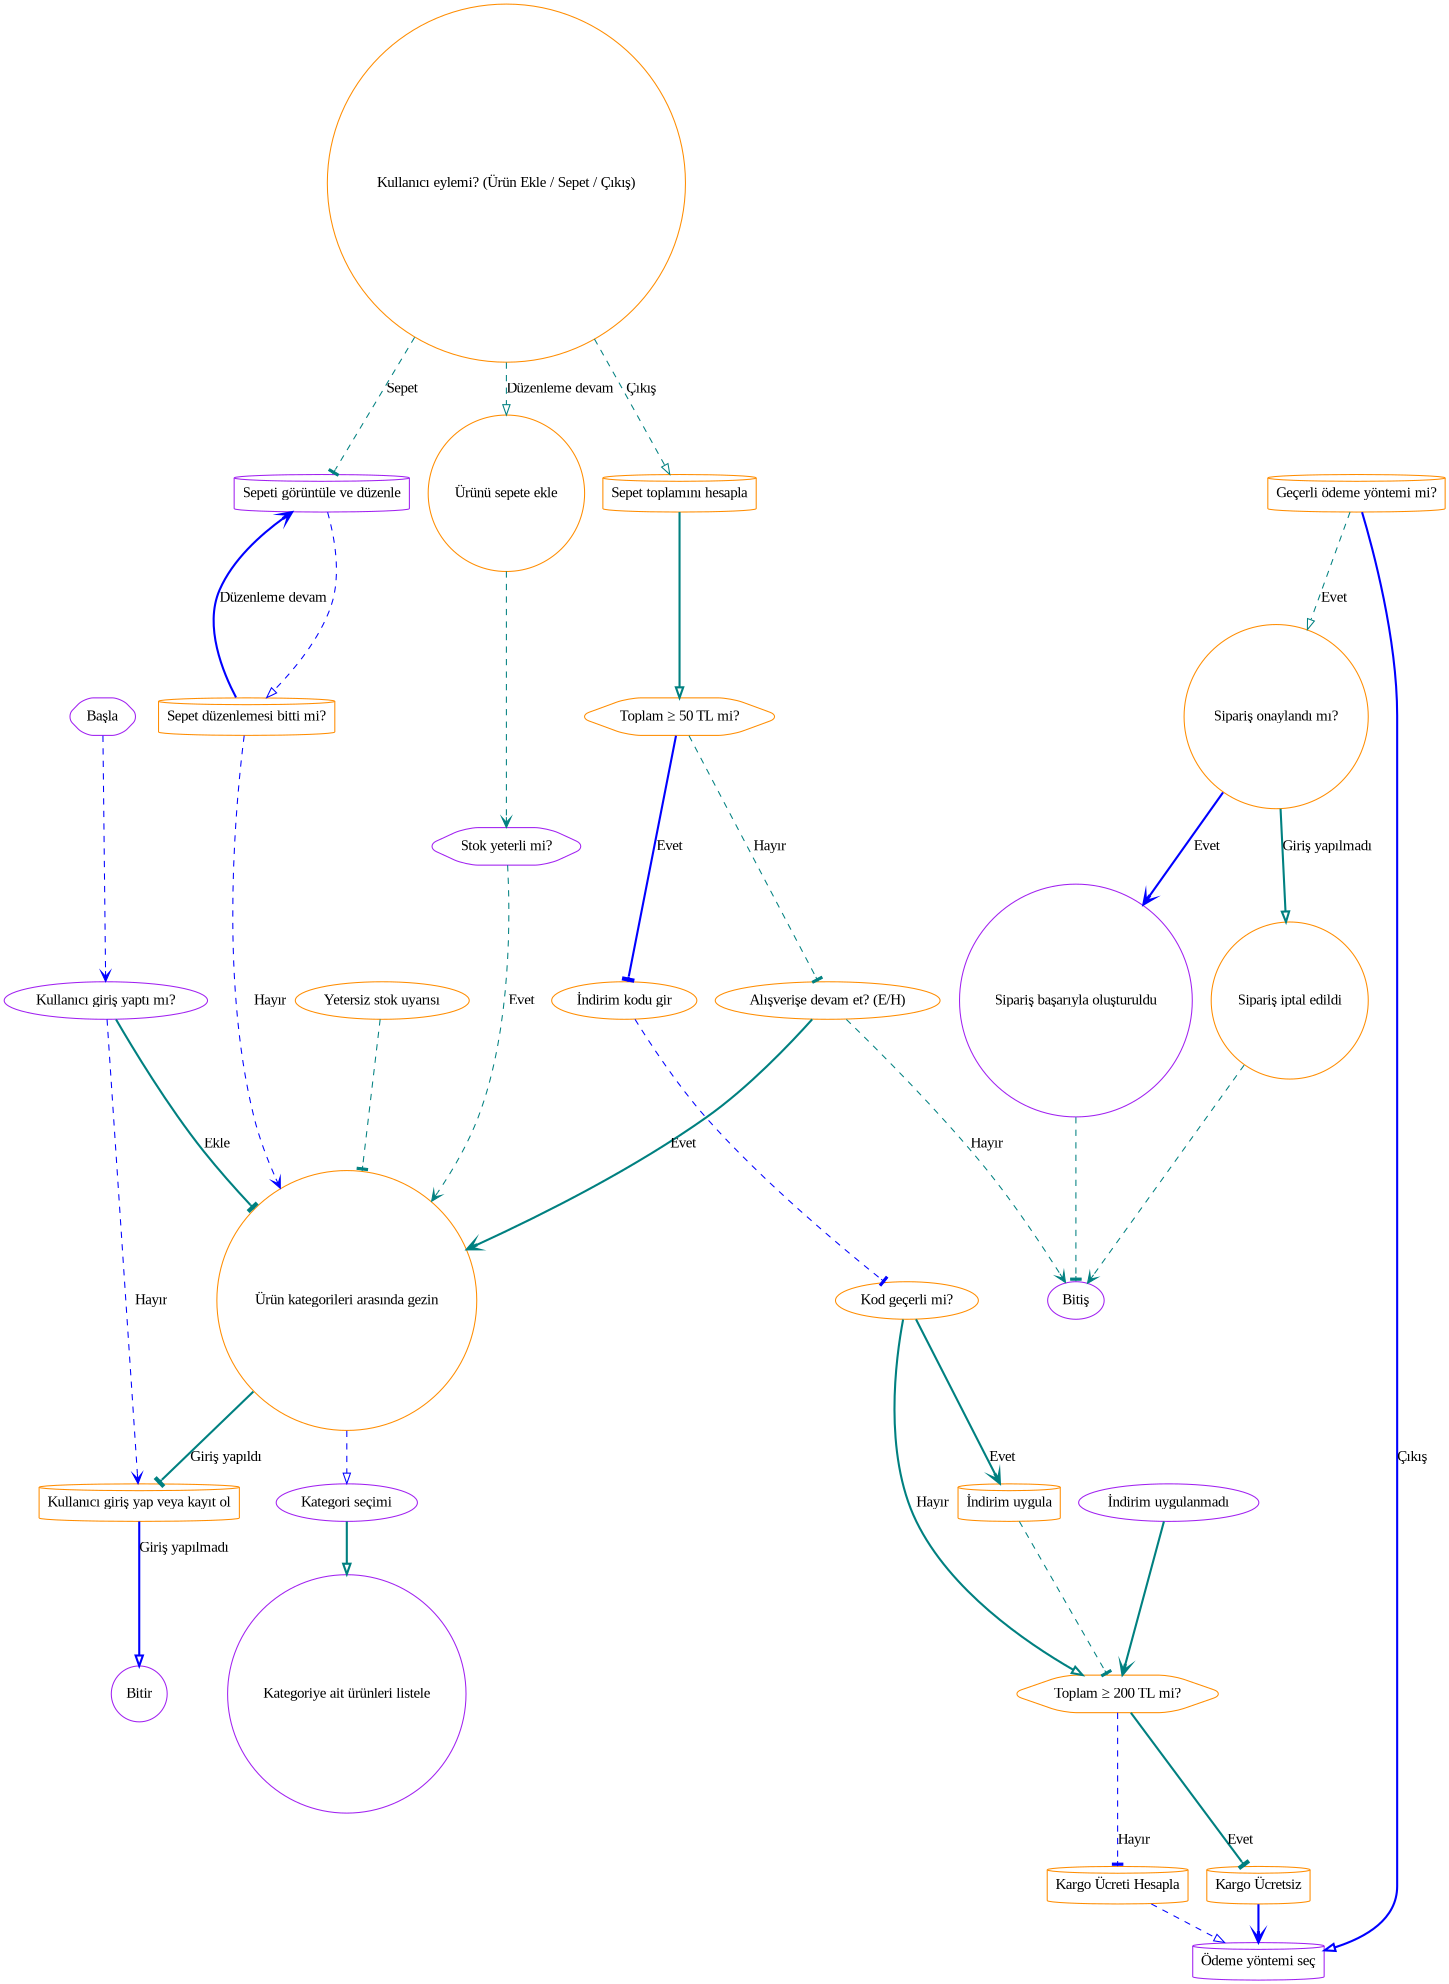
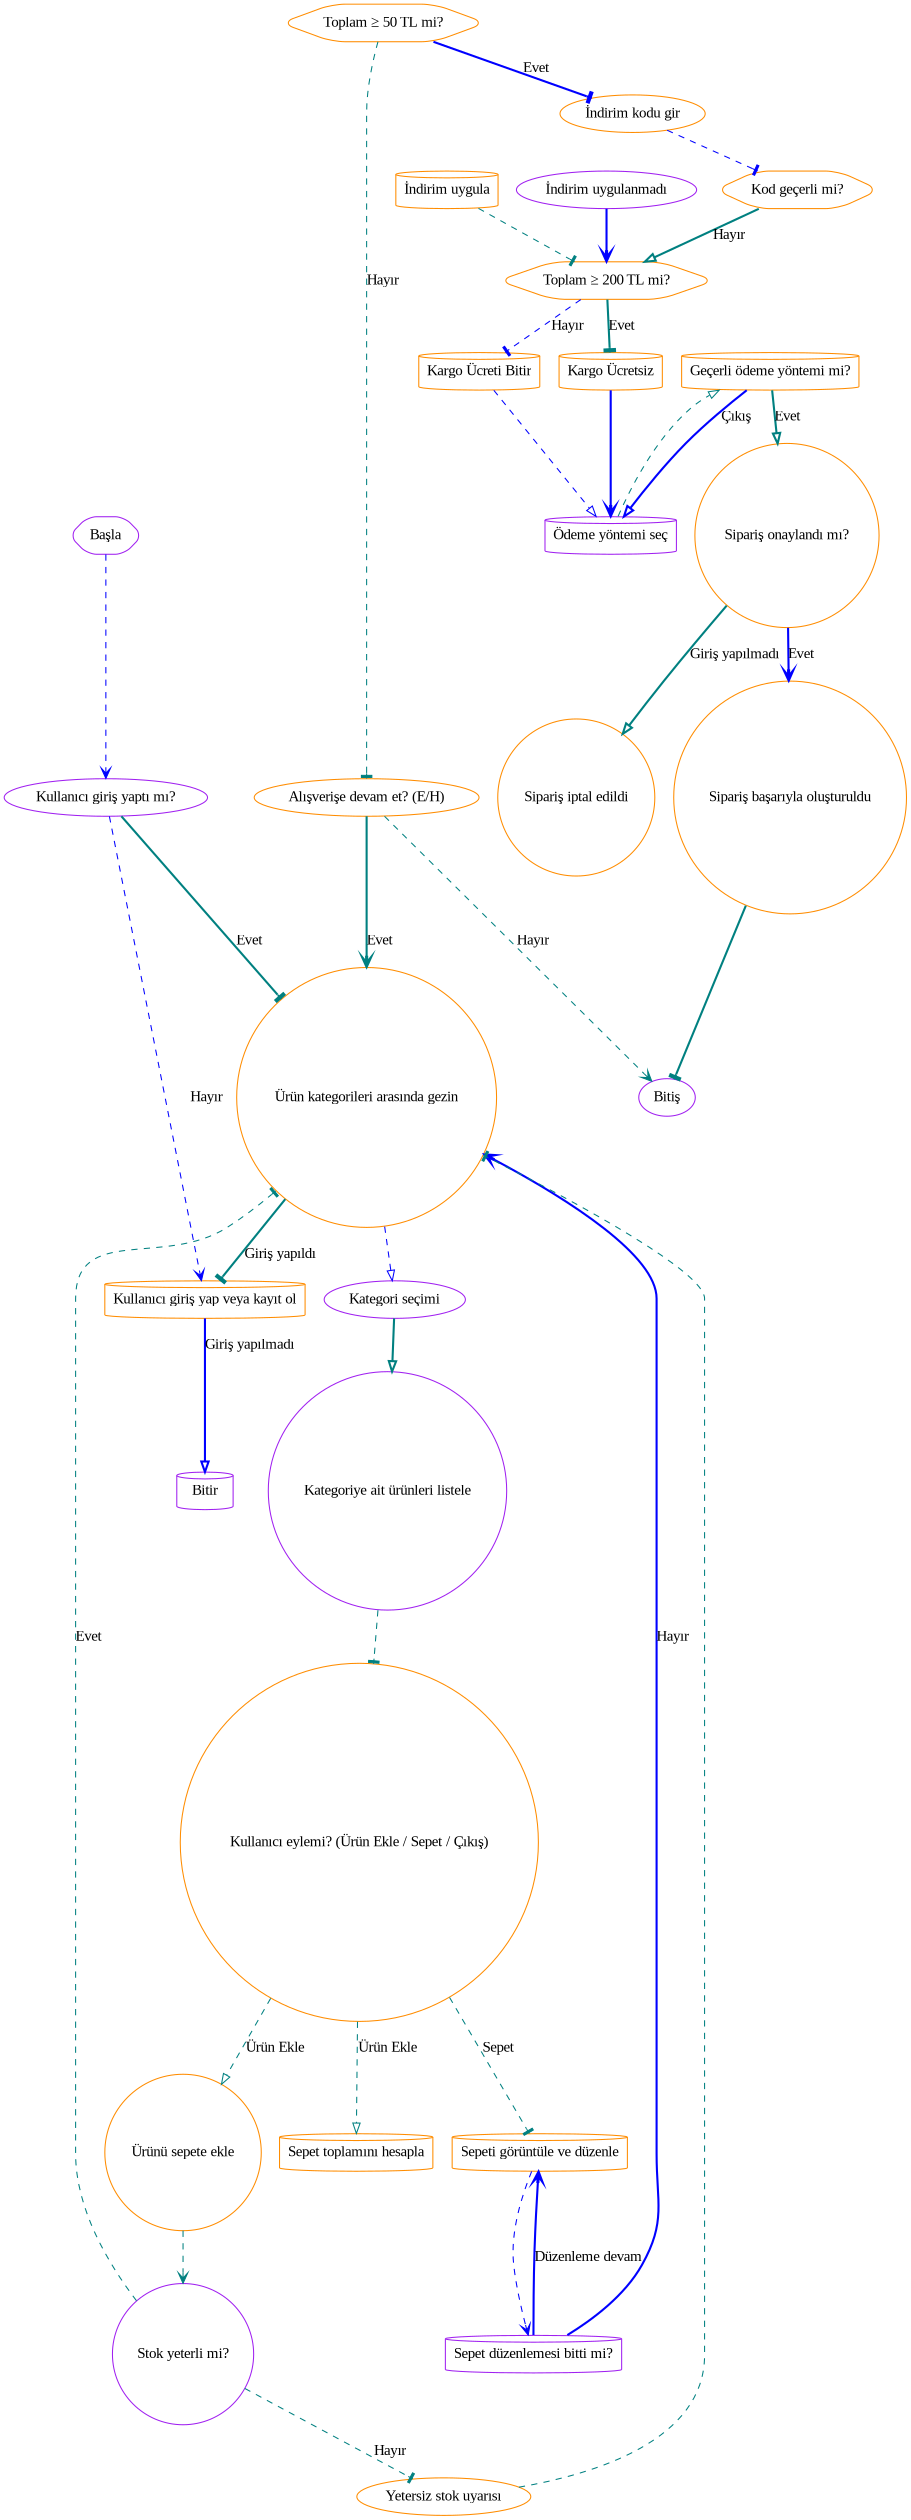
edge "Kullanıcı eylemi? (Ürün Ekle / Sepet / Çıkış)" -> "Ürünü sepete ekle": label "Düzenleme devam" -> "Ürün Ekle"
edge "Kullanıcı eylemi? (Ürün Ekle / Sepet / Çıkış)" -> "Sepet toplamını hesapla": label "Çıkış" -> "Ürün Ekle"
edge "Ödeme yöntemi seç" -> "Geçerli ödeme yöntemi mi?": added
node "Sepeti görüntüle ve düzenle": color purple -> darkorange
edge "Geçerli ödeme yöntemi mi?" -> "Sipariş onaylandı mı?": style dashed -> bold
edge "Sepet toplamını hesapla" -> "Toplam ≥ 50 TL mi?": removed
edge "Sepeti görüntüle ve düzenle" -> "Sepet düzenlemesi bitti mi?": arrowhead onormal -> vee
node "Sepet düzenlemesi bitti mi?": color darkorange -> purple
node "Stok yeterli mi?": shape hexagon -> circle
edge "Sepet düzenlemesi bitti mi?" -> "Ürün kategorileri arasında gezin": style dashed -> bold
node "Sipariş başarıyla oluşturuldu": color purple -> darkorange
edge "Stok yeterli mi?" -> "Ürün kategorileri arasında gezin": arrowhead vee -> tee
edge "Kullanıcı giriş yaptı mı?" -> "Ürün kategorileri arasında gezin": label "Ekle" -> "Evet"
edge "Sipariş iptal edildi" -> "Bitiş": removed
edge "Sipariş başarıyla oluşturuldu" -> "Bitiş": style dashed -> bold
node "Kod geçerli mi?": shape ellipse -> hexagon
edge "Kod geçerli mi?" -> "İndirim uygula": removed, label "Evet"
edge "İndirim uygulanmadı" -> "Toplam ≥ 200 TL mi?": color teal -> blue
edge "Kategoriye ait ürünleri listele" -> "Kullanıcı eylemi? (Ürün Ekle / Sepet / Çıkış)": added
node "Bitir": shape circle -> cylinder
node "Kargo Ücreti Hesapla": label "Kargo Ücreti Hesapla" -> "Kargo Ücreti Bitir"
edge "Stok yeterli mi?" -> "Yetersiz stok uyarısı": added, label "Hayır"
